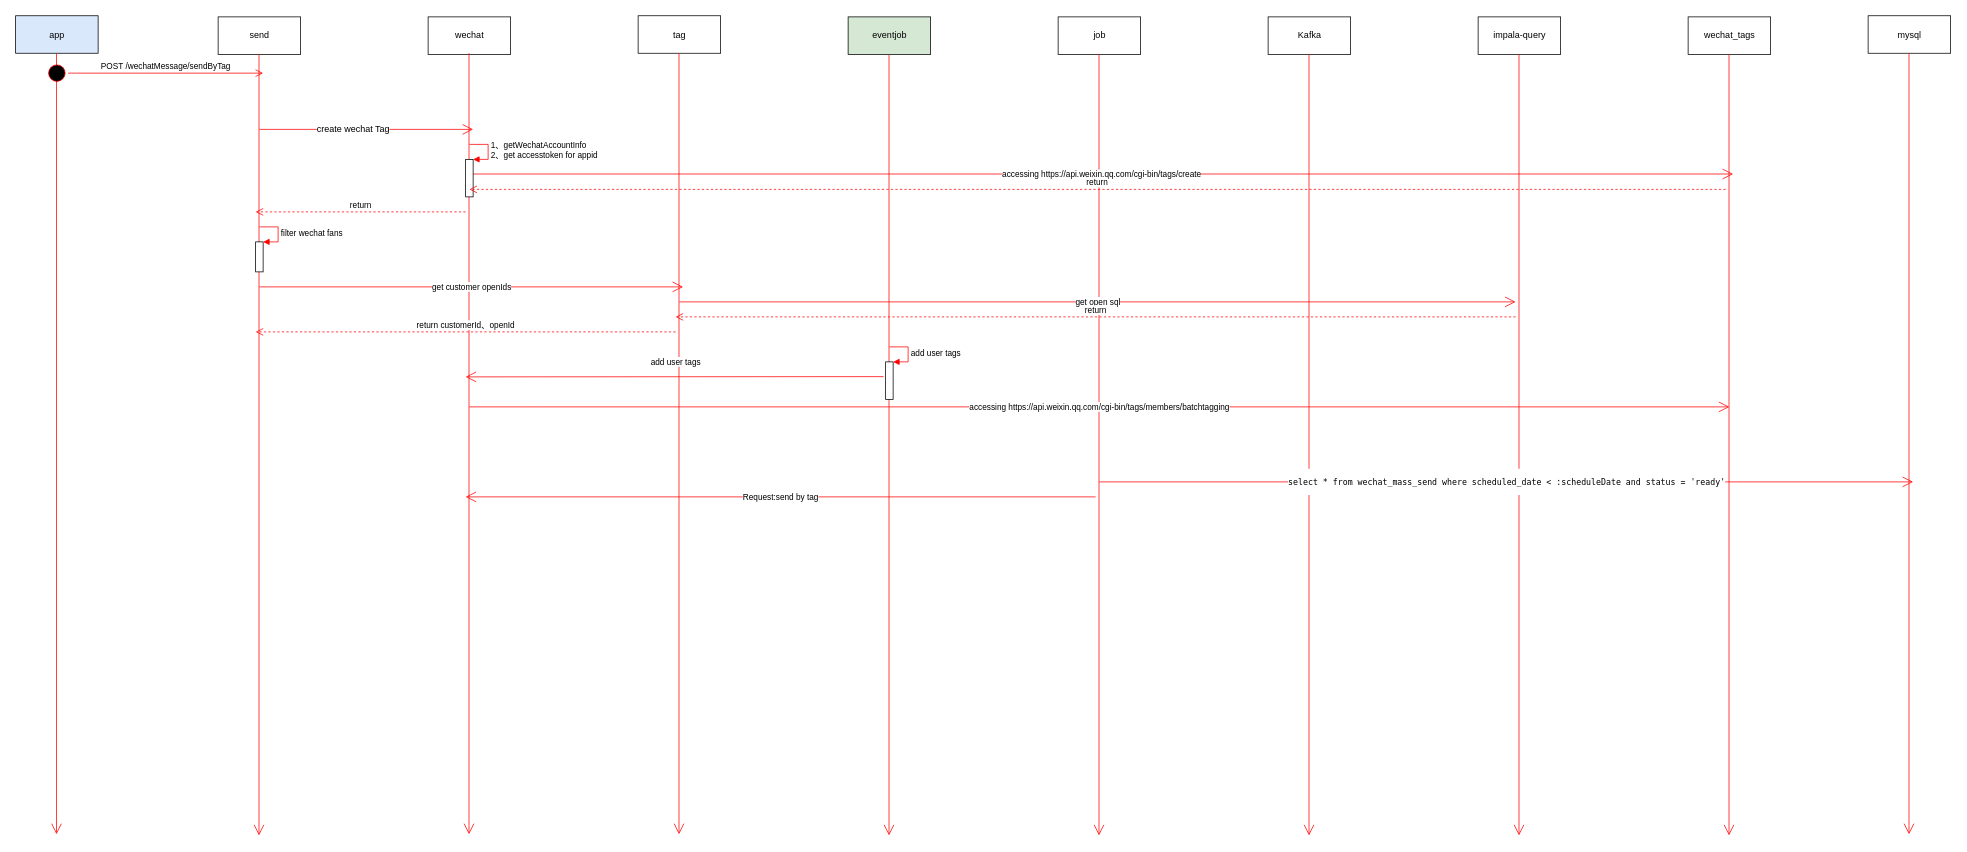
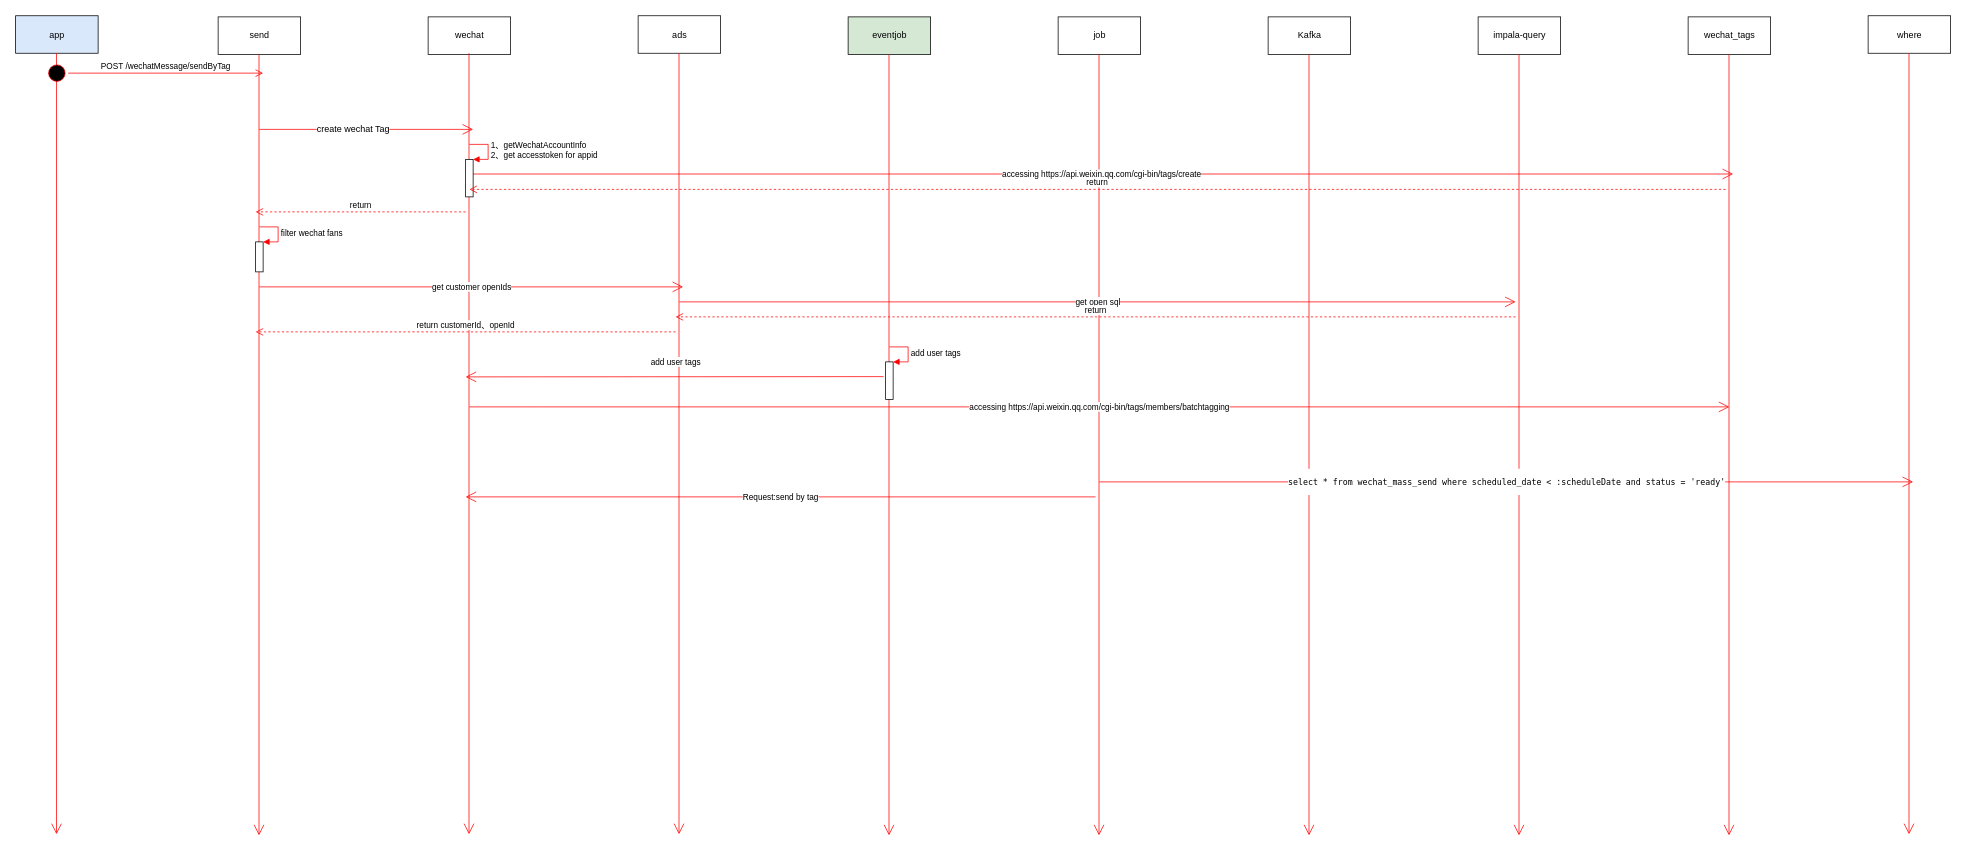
node "tag": label "tag" -> "ads"
node "mysql": label "mysql" -> "where"
